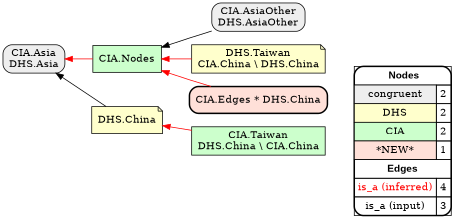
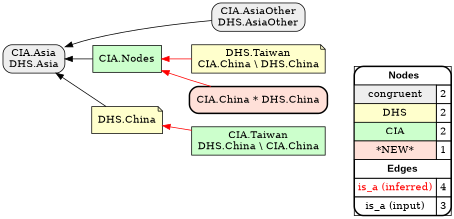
edge "CIA.AsiaOther DHS.AsiaOther" -> "CIA.Nodes": now "CIA.AsiaOther DHS.AsiaOther" -> "CIA.Asia DHS.Asia"
edge "CIA.Nodes" -> "CIA.Asia DHS.Asia": color #ff0000 -> #000000
node "CIA.Edges * DHS.China": label "CIA.Edges * DHS.China" -> "CIA.China * DHS.China"
